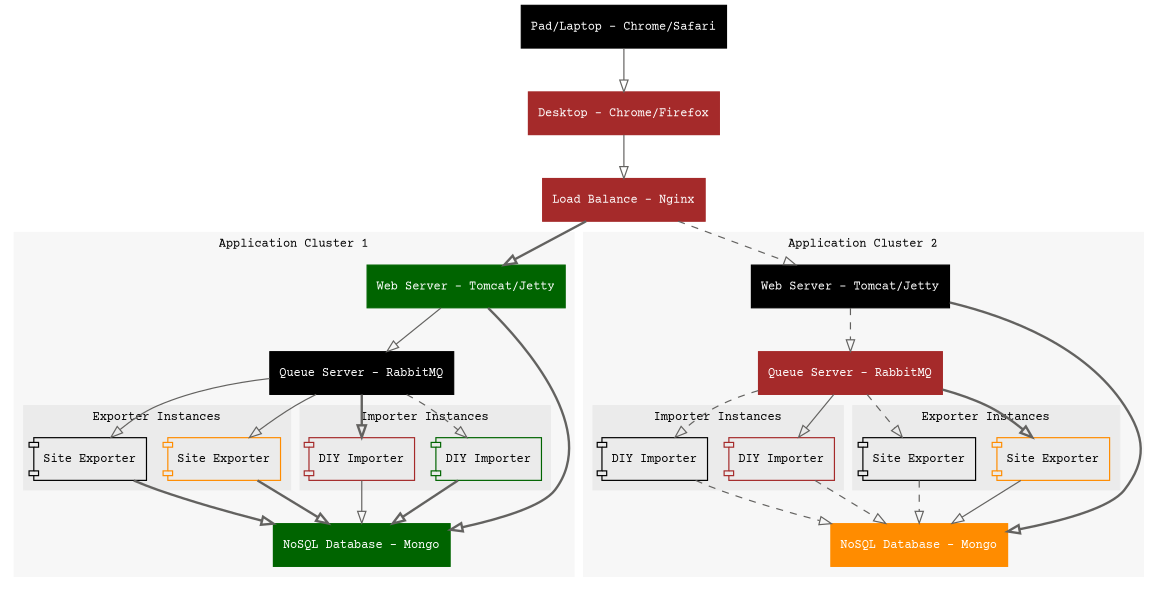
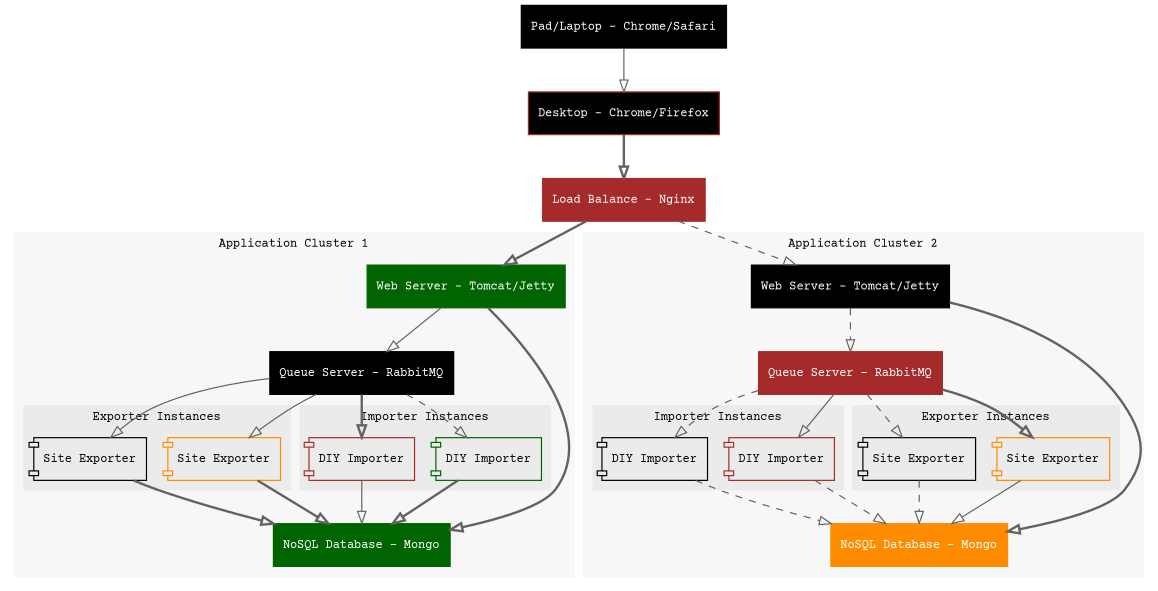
node "Desktop - Chrome/Firefox": fillcolor brown -> black
edge "Desktop - Chrome/Firefox" -> "Load Balance - Nginx": style solid -> bold
